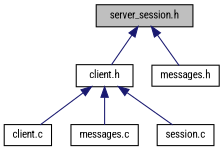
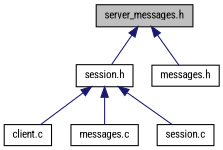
node "server_session.h": label "server_session.h" -> "server_messages.h"
node "client.h": label "client.h" -> "session.h"
